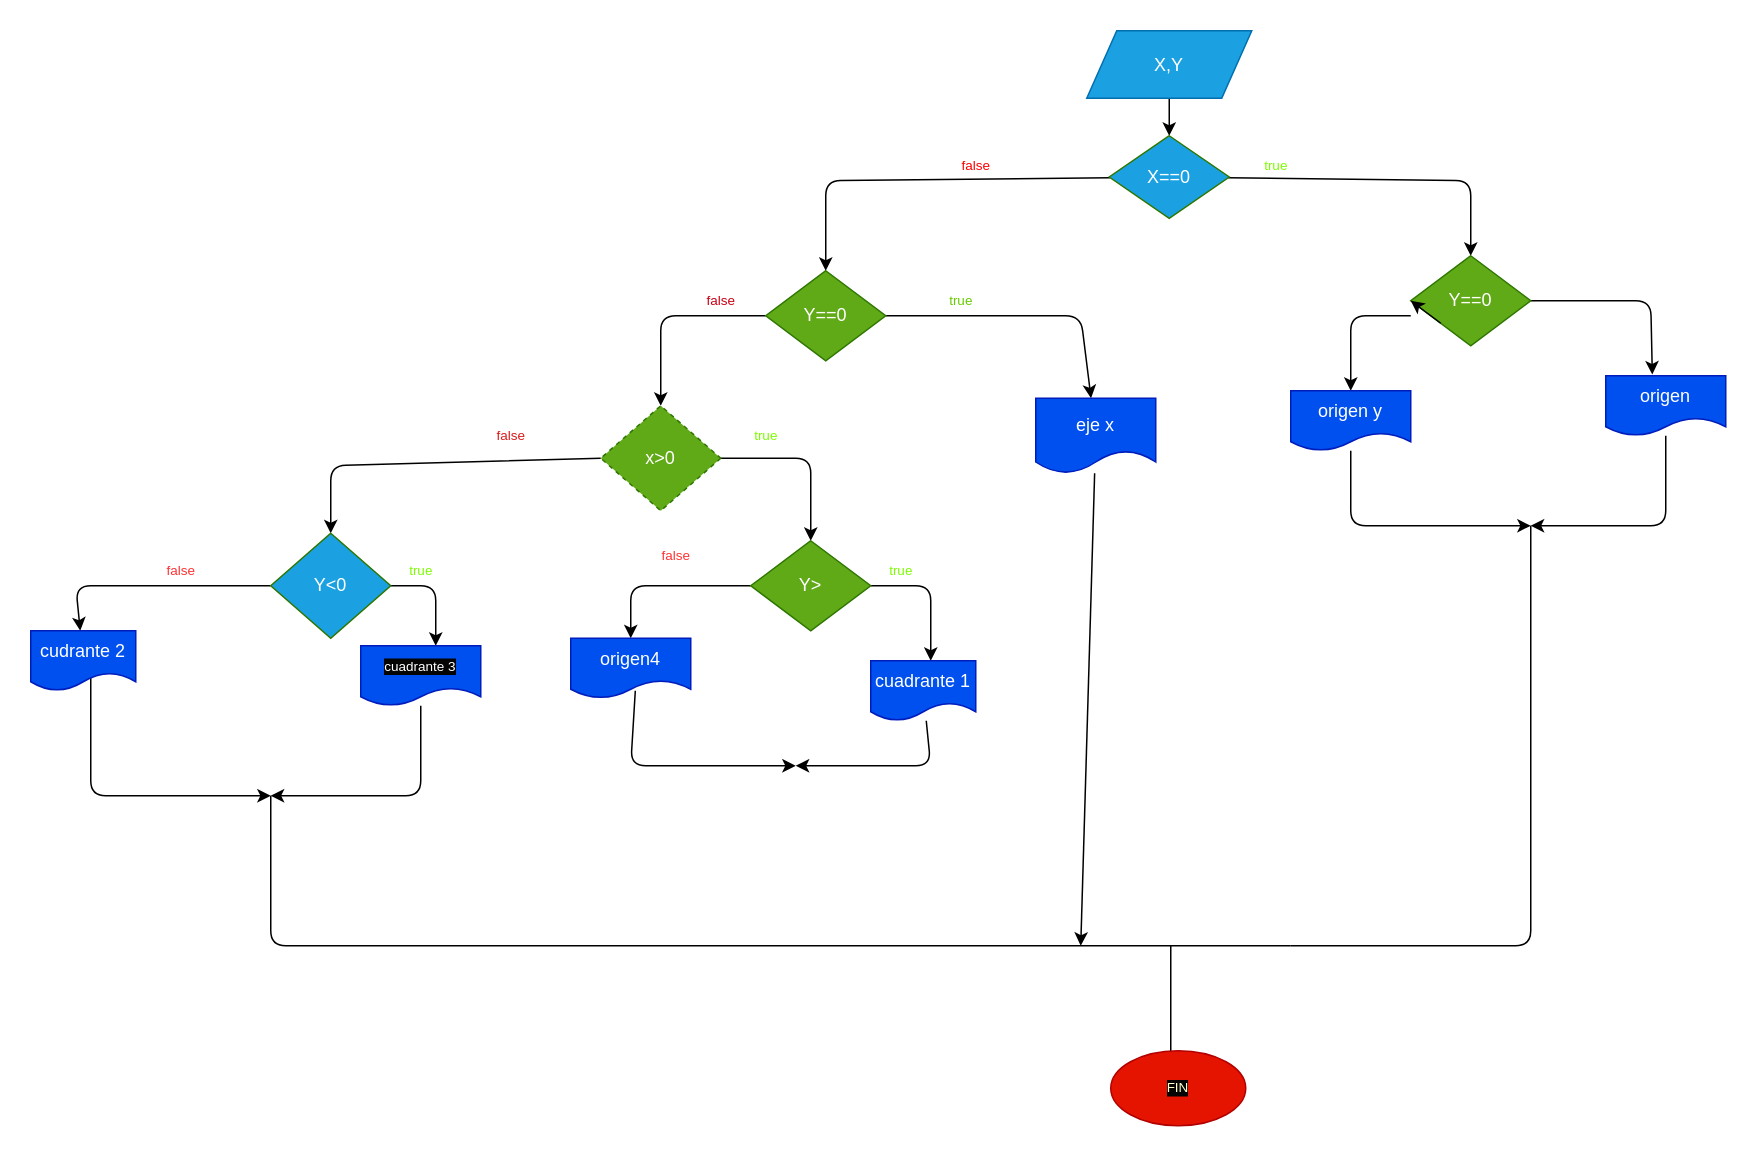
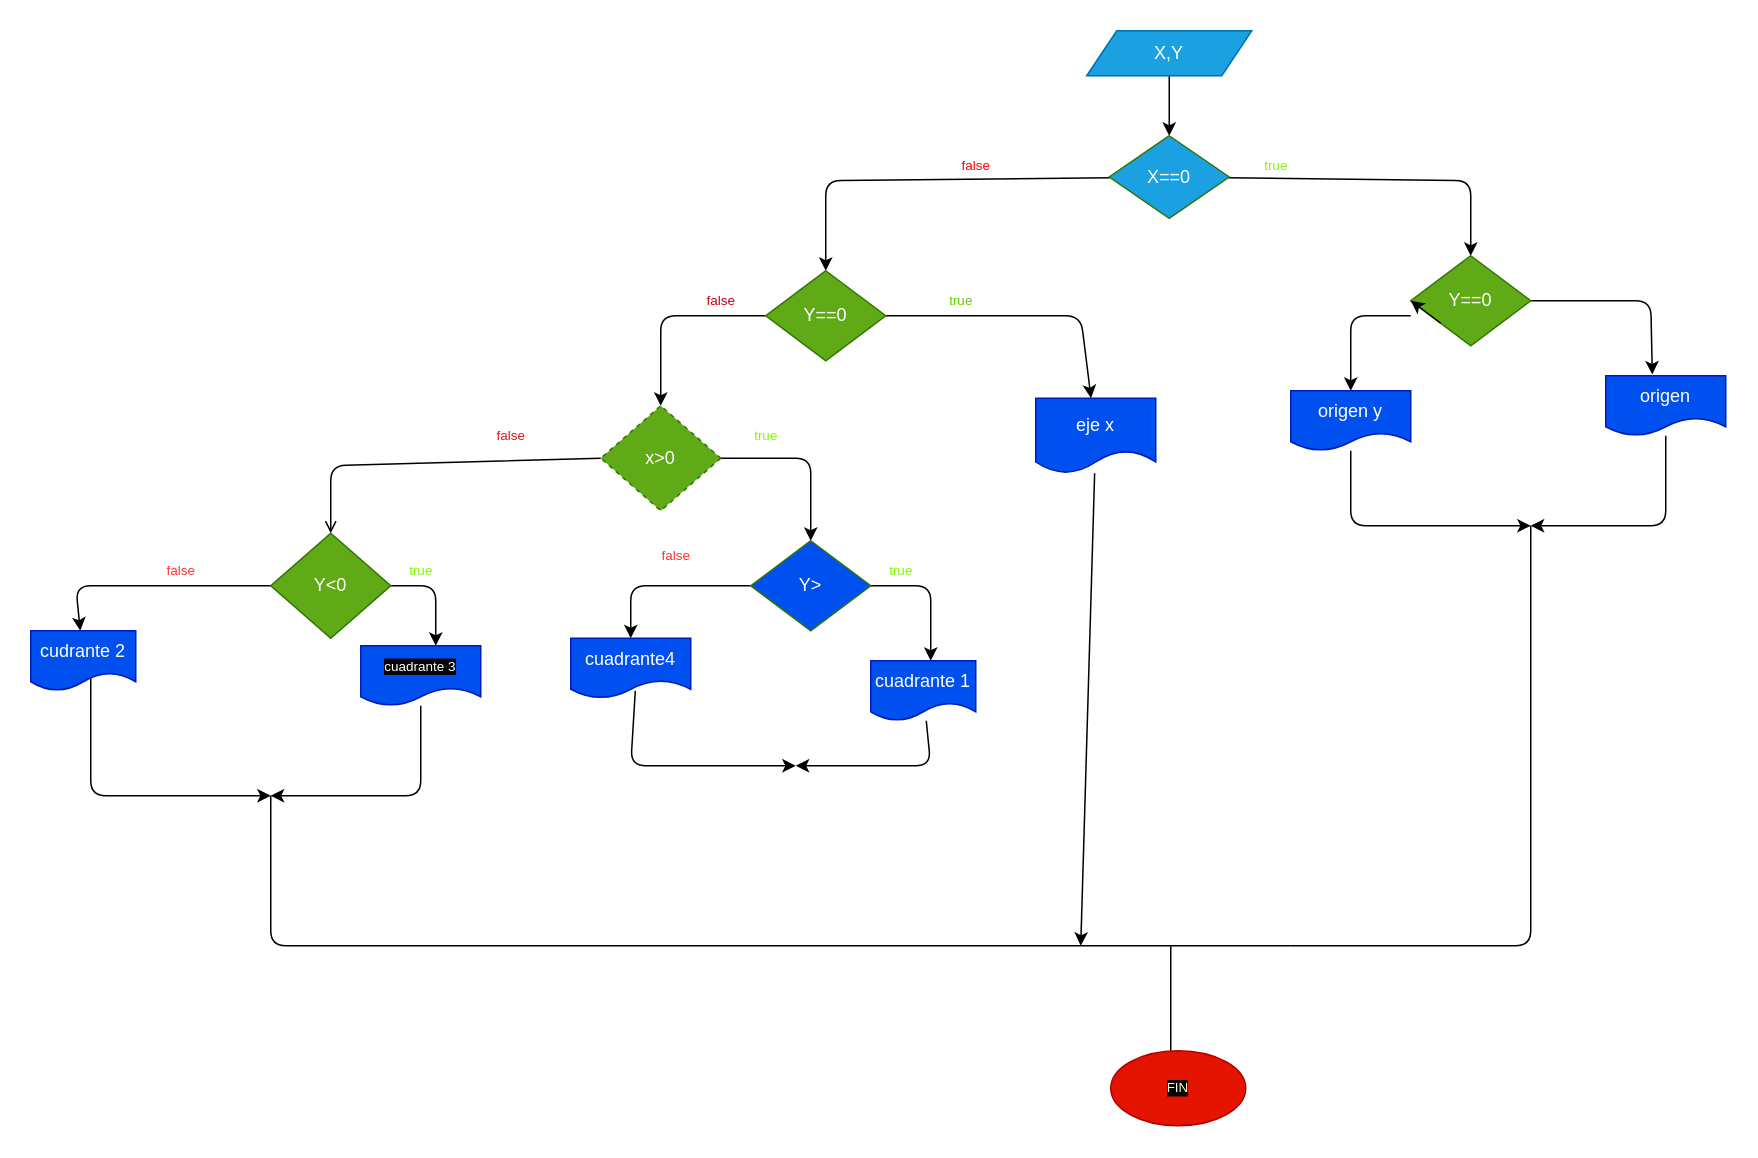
node "X,Y": size 165x68 -> 165x45
edge "x>0" -> "Y<0": arrowhead classic -> open
node "Y<0": fillcolor #1ba1e2 -> #60a917
node "Y>": fillcolor #60a917 -> #0050ef
node "origen4": label "origen4" -> "cuadrante4"
